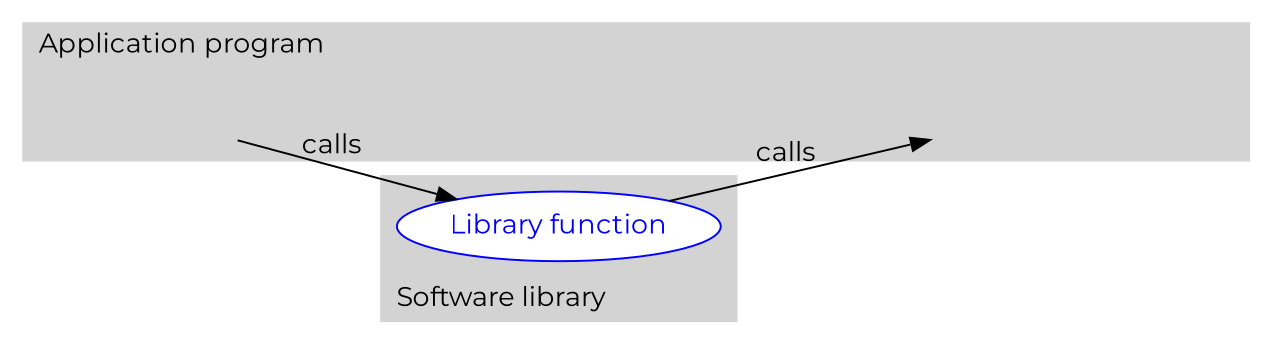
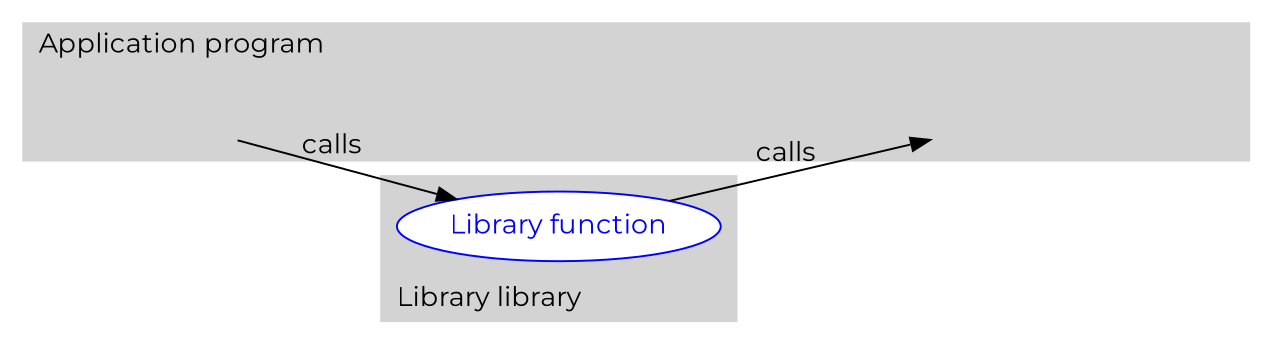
cluster "Software library": label "Software library" -> "Library library"
